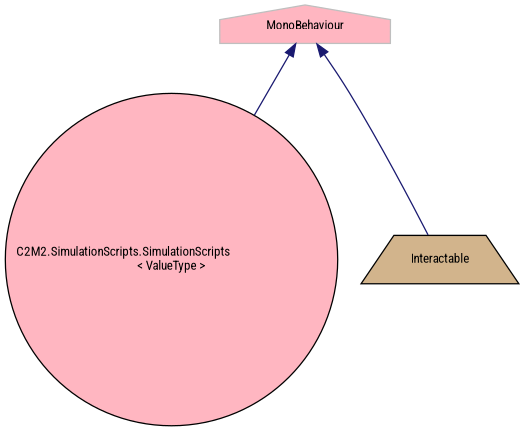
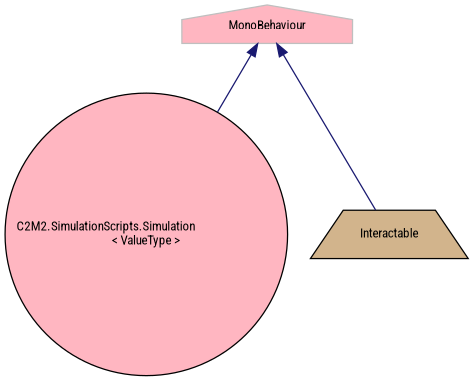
node "C2M2.SimulationScripts.SimulationScripts < ValueType >": label "C2M2.SimulationScripts.SimulationScripts < ValueType >" -> "C2M2.SimulationScripts.Simulation < ValueType >"
